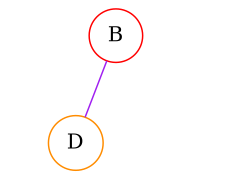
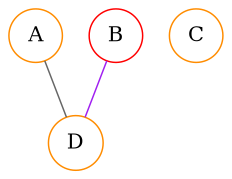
node "A": added
node "C": added
